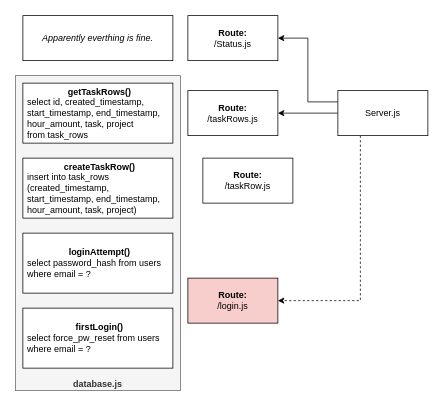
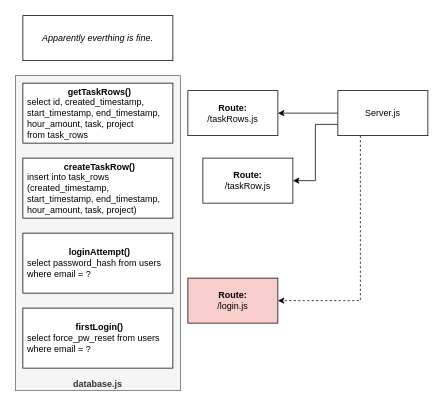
node "Route: /Status.js": removed
edge "Server.js" -> "Route: /Status.js": removed
edge "Server.js" -> "Route: /taskRow.js": added
